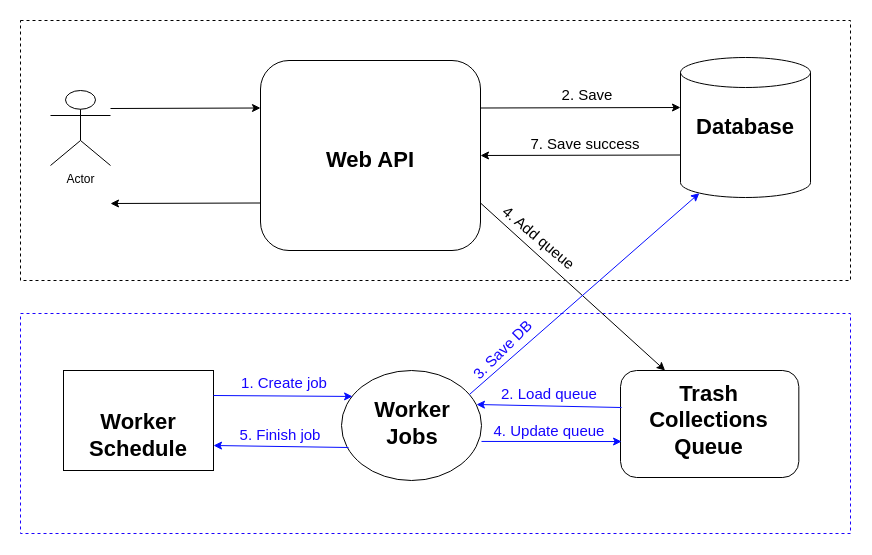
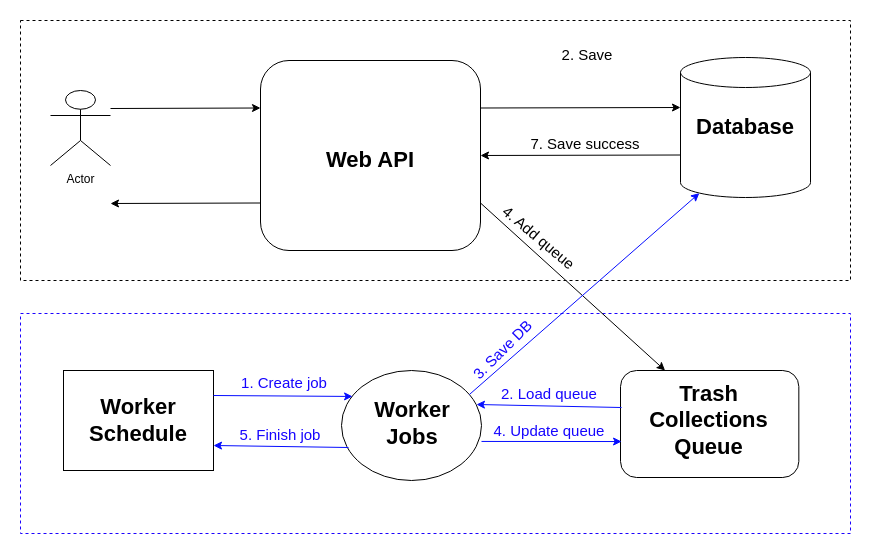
node "2. Save": moved (588, 95) -> (588, 55)
node "Worker Schedule": moved (139, 436) -> (139, 421)
